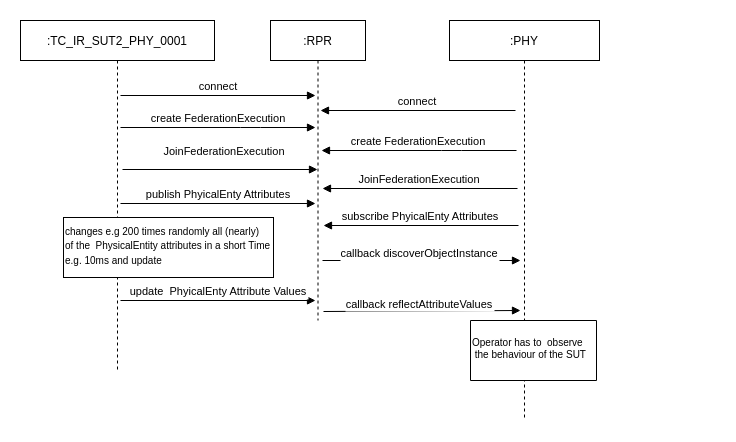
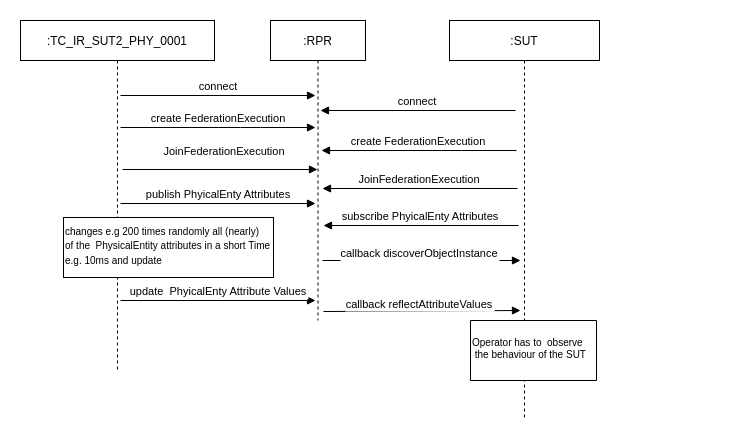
node ":PHY": label ":PHY" -> ":SUT"
